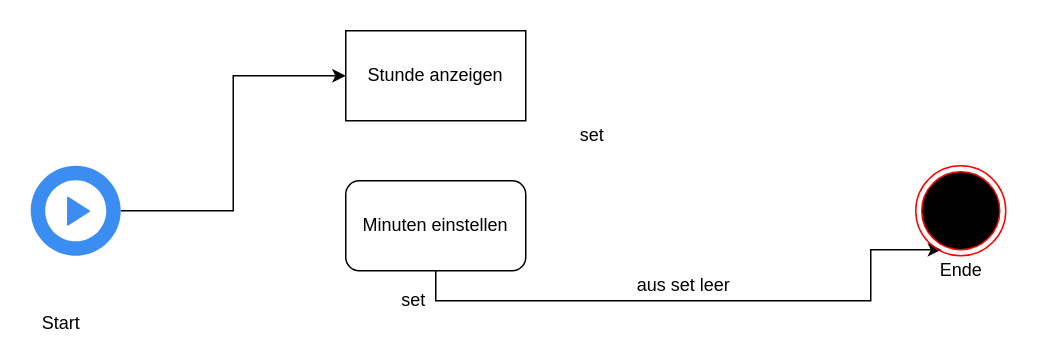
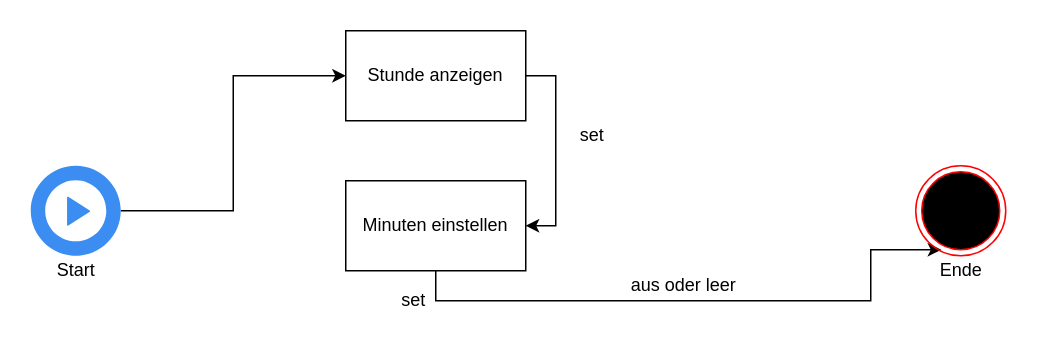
edge "Stunde anzeigen" -> "Minuten einstellen": added
node "Minuten einstellen": shape rounded rectangle -> rectangle
node "aus set leer": label "aus set leer" -> "aus oder leer"
node "Start": moved (61, 323) -> (76, 271)
